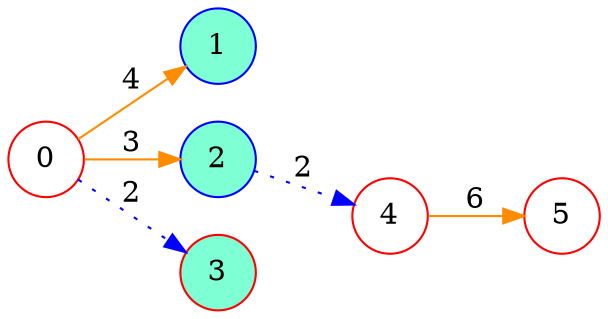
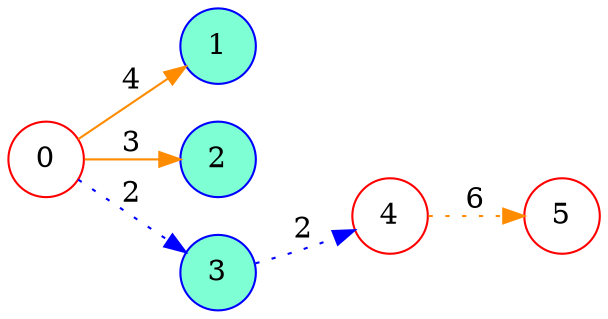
edge "2" -> "4": now "3" -> "4"
edge "4" -> "5": style solid -> dotted
node "3": color red -> blue
